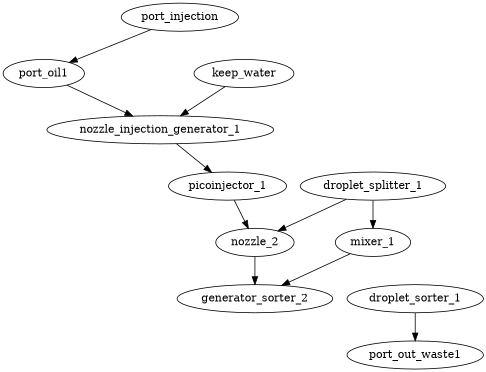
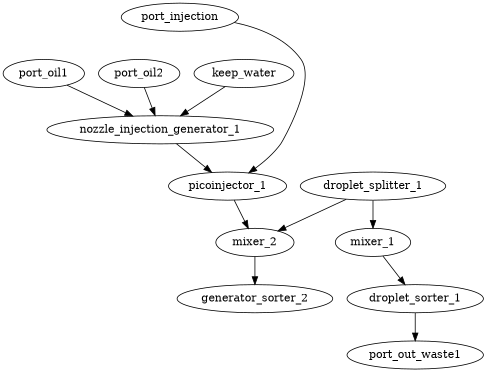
edge "port_injection" -> "port_oil1": now "port_injection" -> "picoinjector_1"
node "port_oil2": added
node "nozzle_2": label "nozzle_2" -> "mixer_2"
edge "mixer_1" -> "generator_sorter_2": now "mixer_1" -> "droplet_sorter_1"
